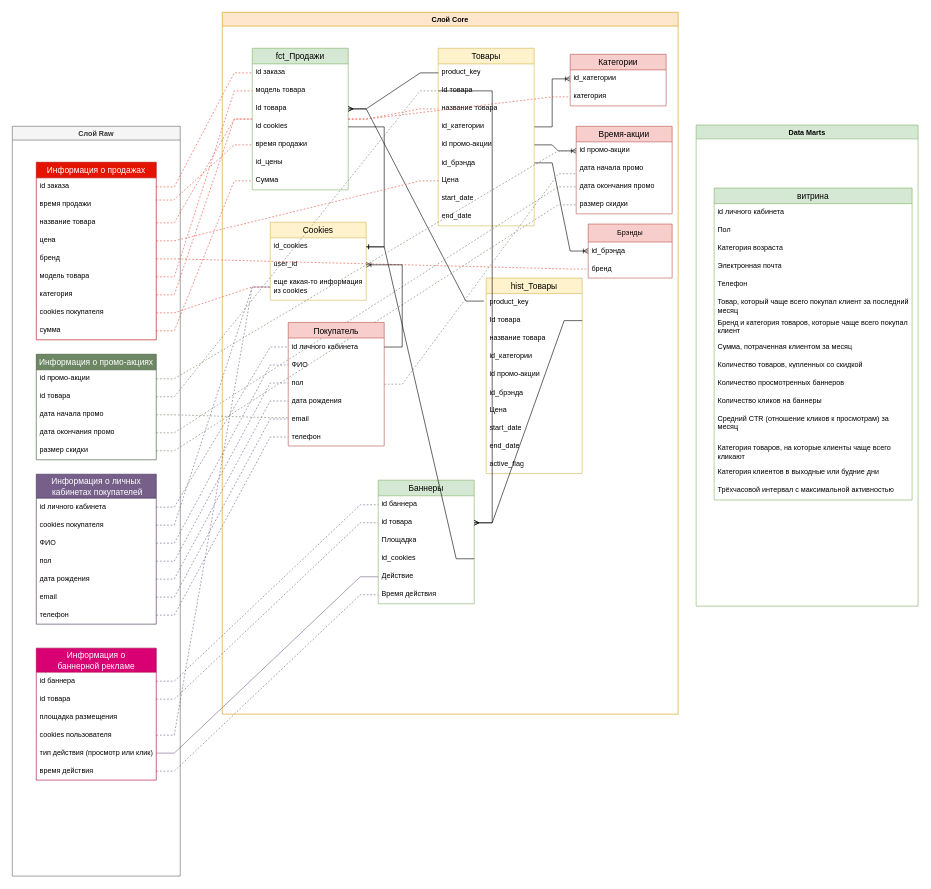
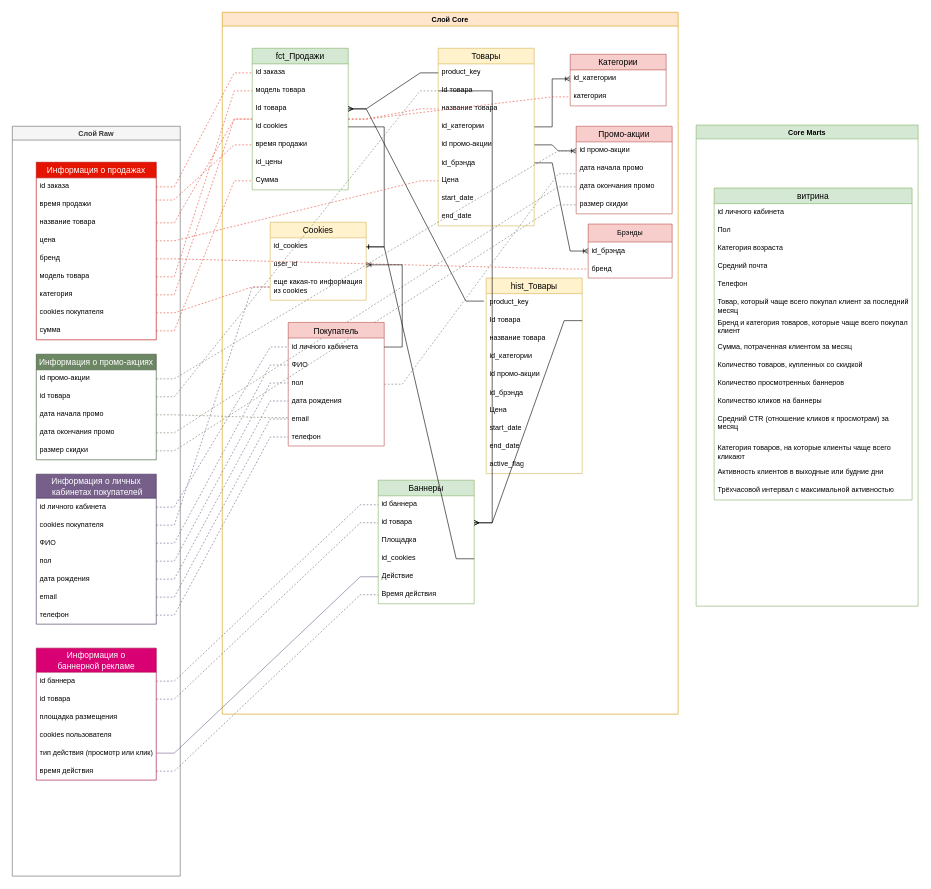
node "Data Marts": label "Data Marts" -> "Core Marts"
node "Время-акции": label "Время-акции" -> "Промо-акции"
node "Электронная почта": label "Электронная почта" -> "Средний почта"
node "Категория клиентов в выходные или будние дни": label "Категория клиентов в выходные или будние дни" -> "Активность клиентов в выходные или будние дни"
edge "еще какая-то информация из cookies" -- "cookies пользователя": removed
